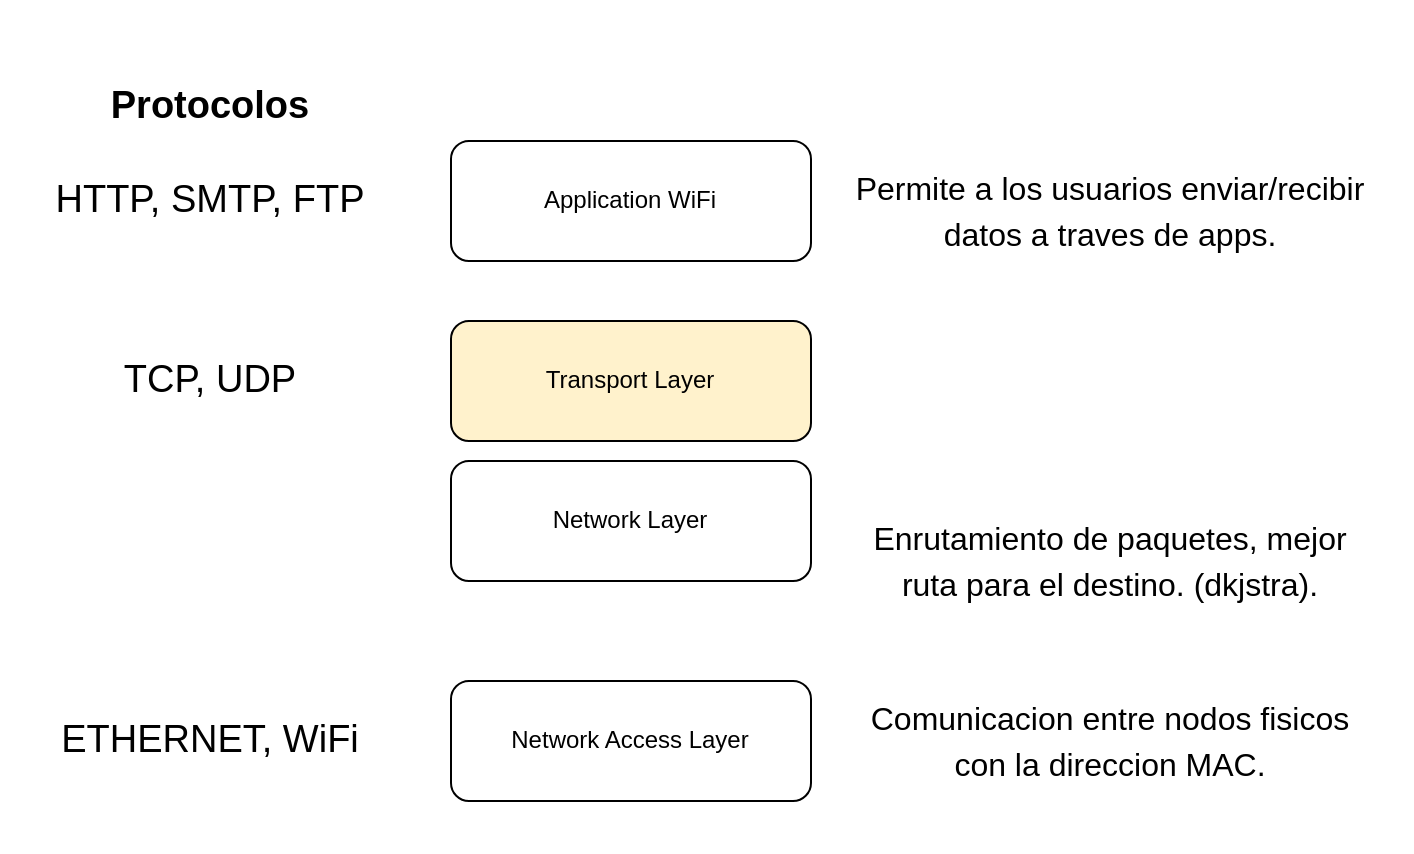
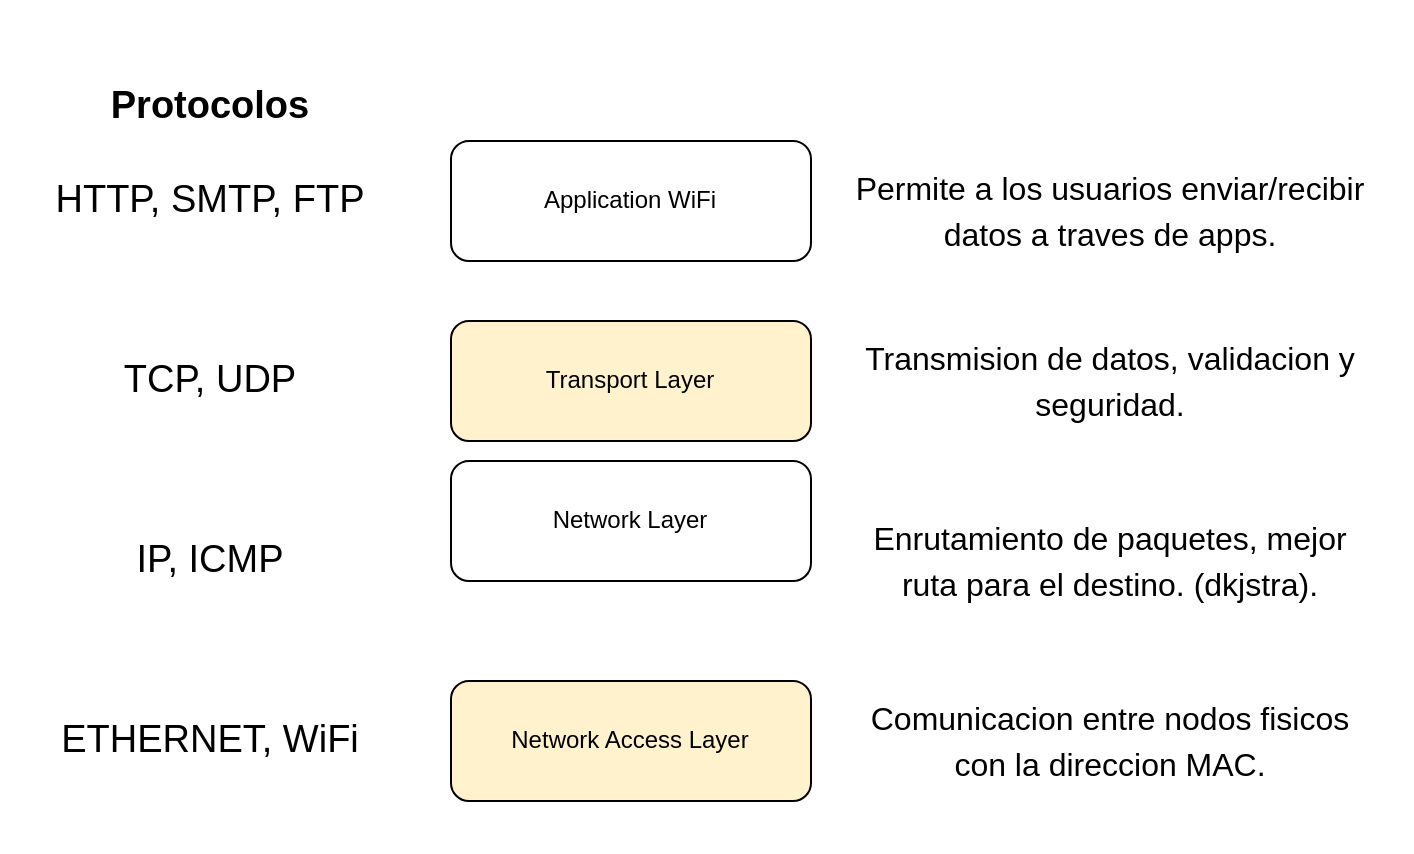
node "Transmision de datos, validacion y seguridad.": added
node "IP, ICMP": added
node "Network Access Layer": fillcolor #ffffff -> #fff2cc
